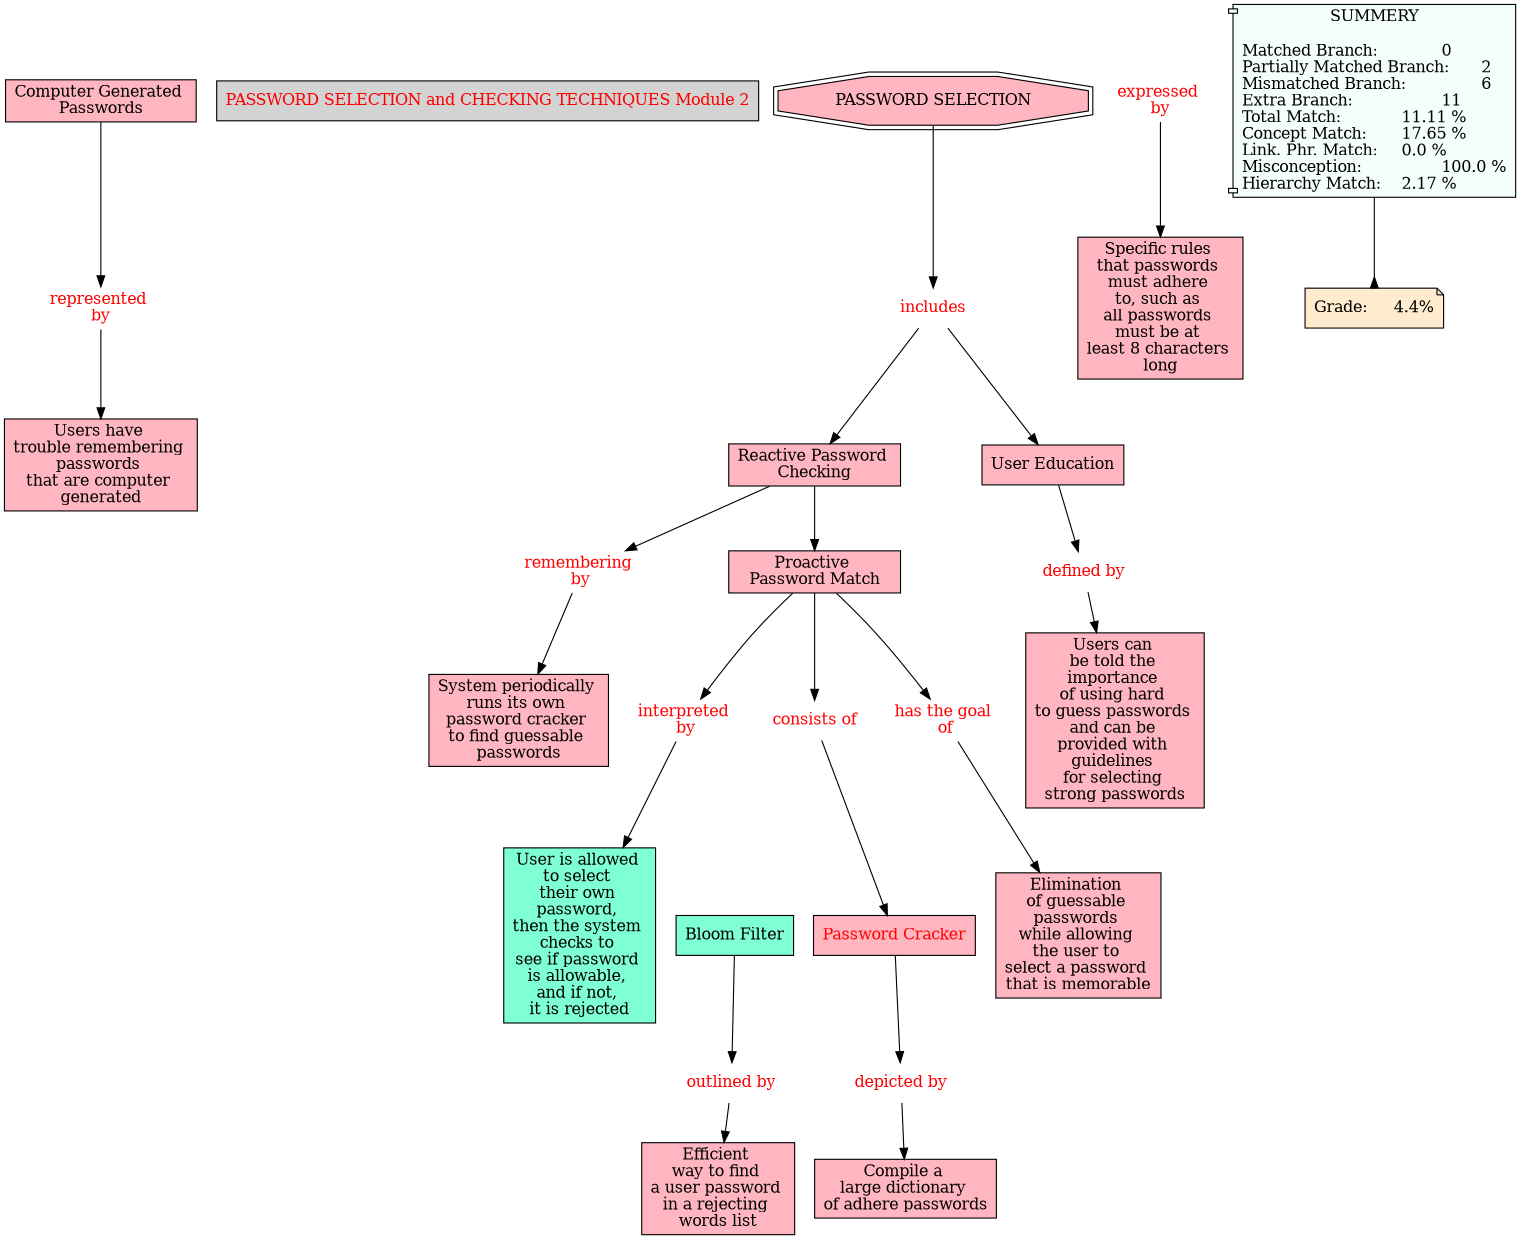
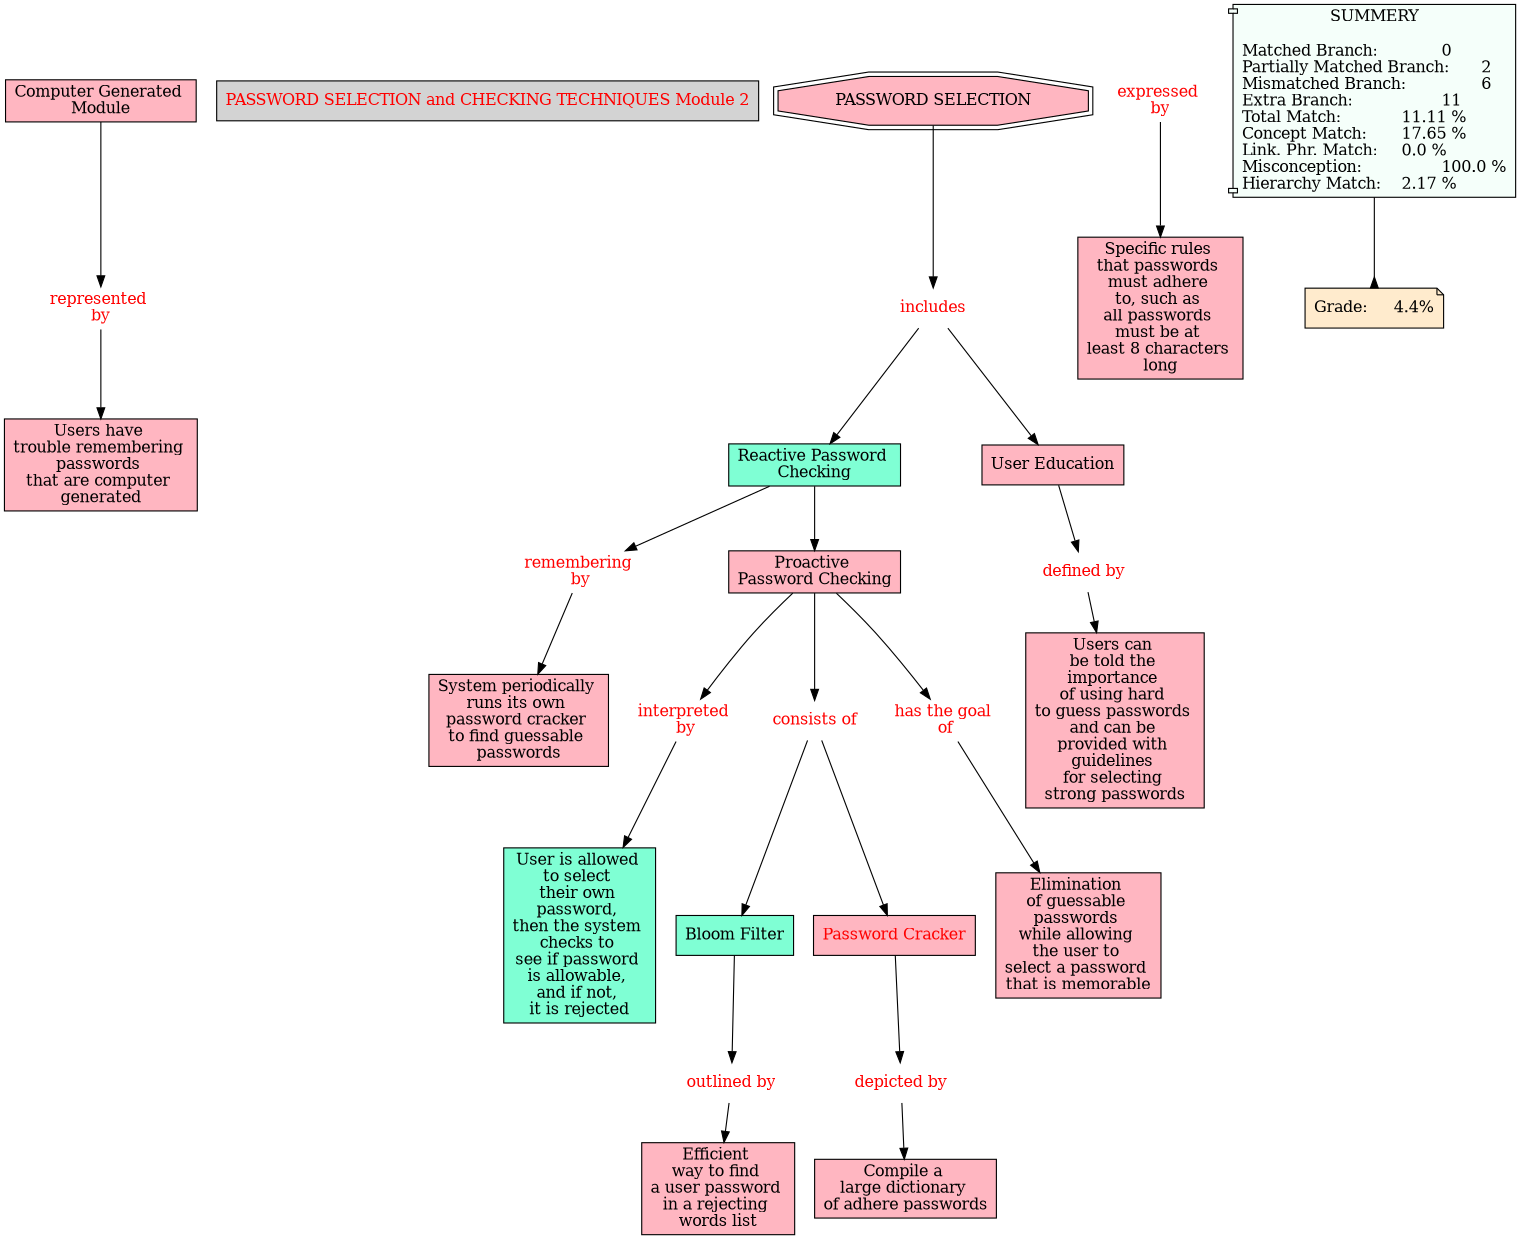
node "Computer Generated Passwords": label "Computer Generated Passwords" -> "Computer Generated Module"
node "Reactive Password Checking": fillcolor #ffb6c1 -> aquamarine
node "Proactive Password Match": label "Proactive Password Match" -> "Proactive Password Checking"
edge "consists of" -> "Bloom Filter": added
